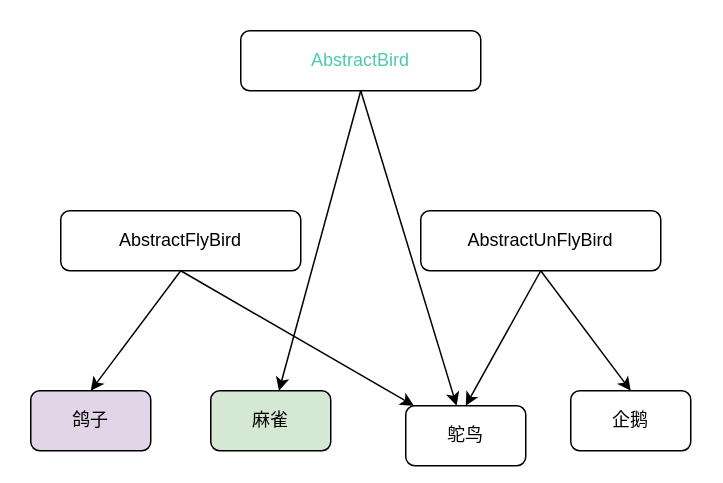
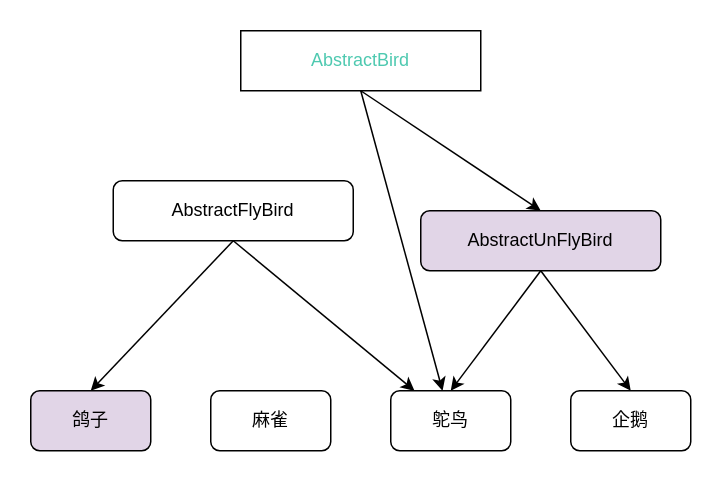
node "AbstractBird": shape rounded rectangle -> rectangle
edge "AbstractBird" -> "麻雀": now "AbstractBird" -> "AbstractUnFlyBird"
node "AbstractFlyBird": moved (181, 241) -> (233, 211)
node "AbstractUnFlyBird": fillcolor #ffffff -> #e1d5e7
node "麻雀": fillcolor #d5e8d4 -> #ffffff
node "鸵鸟": moved (466, 436) -> (451, 421)
